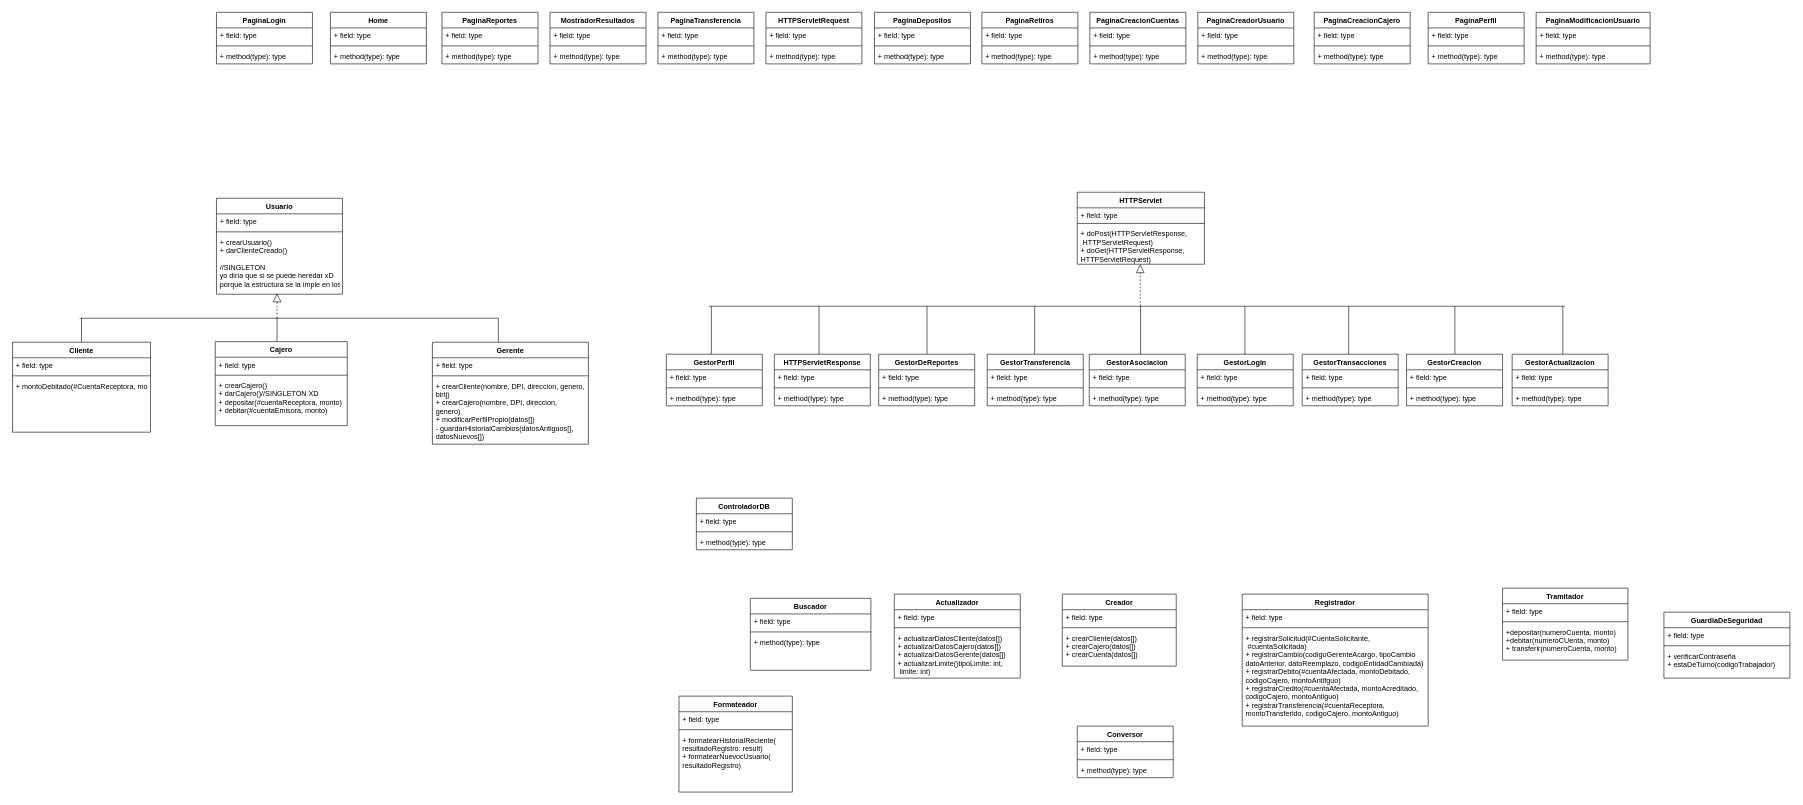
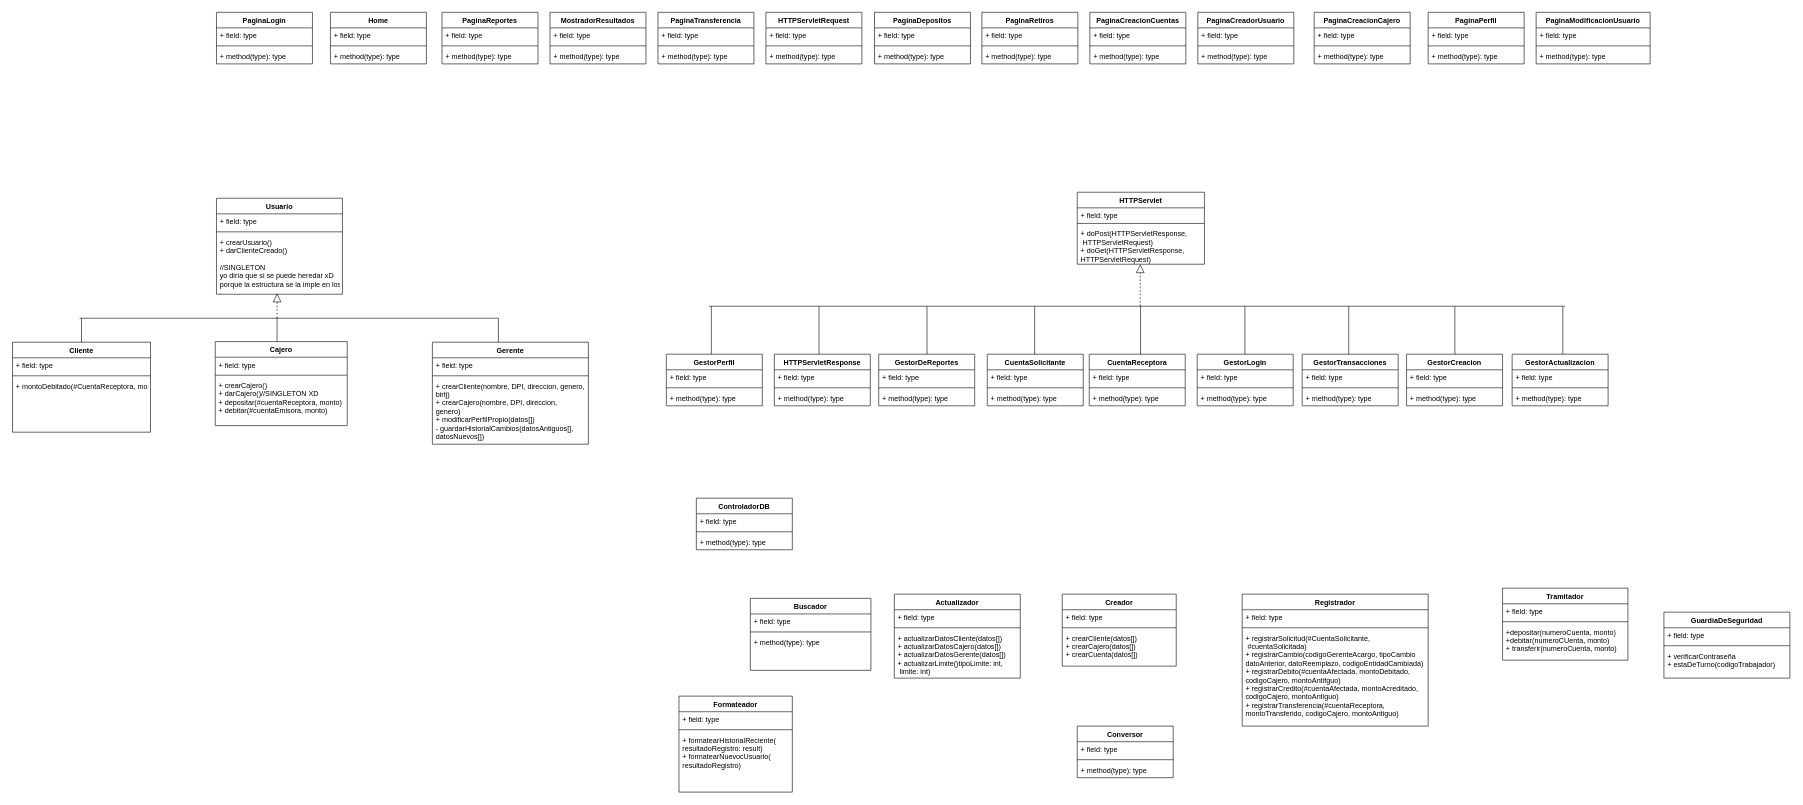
node "GestorTransferencia": label "GestorTransferencia" -> "CuentaSolicitante"
node "GestorAsociacion": label "GestorAsociacion" -> "CuentaReceptora"
